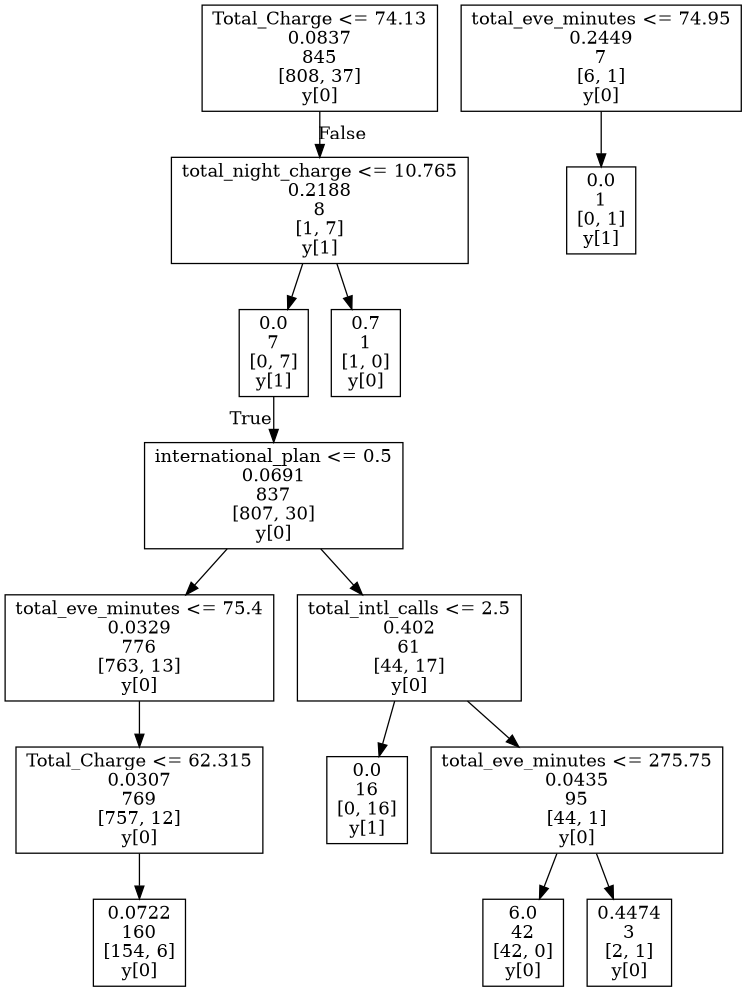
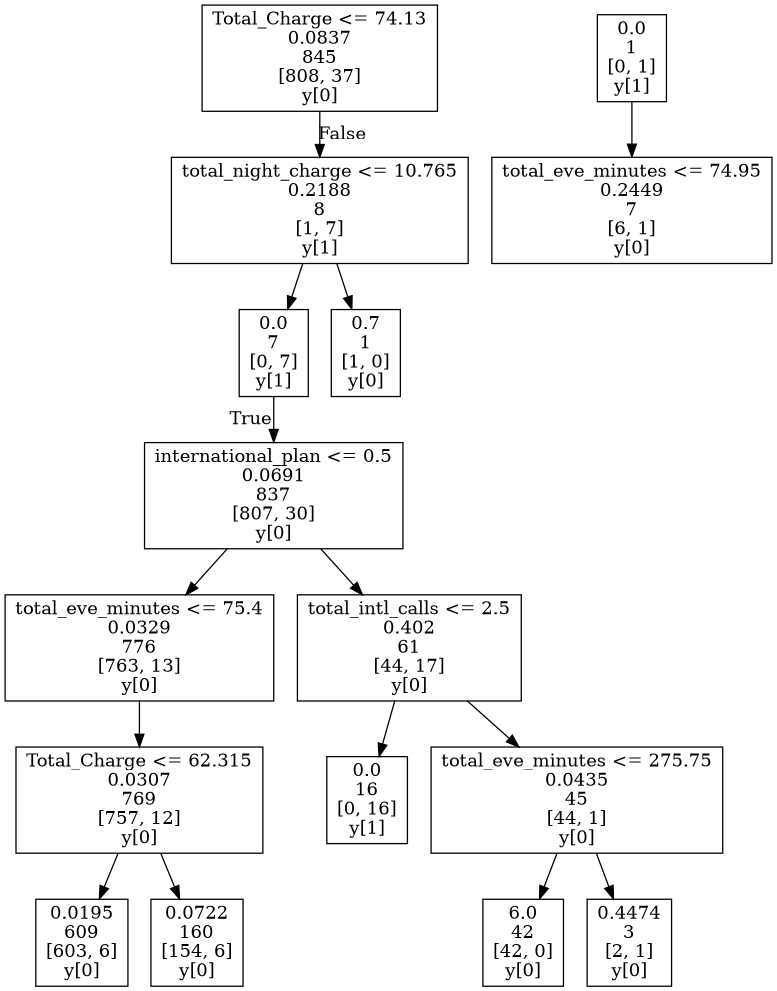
edge "total_eve_minutes <= 74.95 0.2449 7 [6, 1] y[0]" -> "0.0 1 [0, 1] y[1]": reversed
node "total_eve_minutes <= 275.75 0.0435 95 [44, 1] y[0]": label "total_eve_minutes <= 275.75 0.0435 95 [44, 1] y[0]" -> "total_eve_minutes <= 275.75 0.0435 45 [44, 1] y[0]"
node "0.0195 609 [603, 6] y[0]": added
